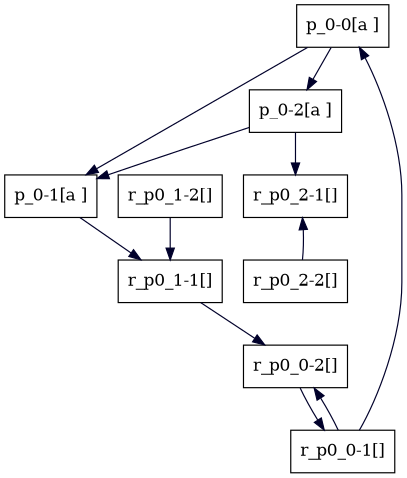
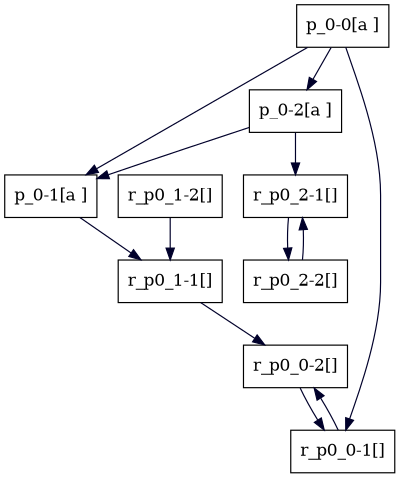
edge "r_p0_2-1[]" -> "r_p0_2-2[]": added
edge "r_p0_0-1[]" -> "p_0-0[a ]": reversed
